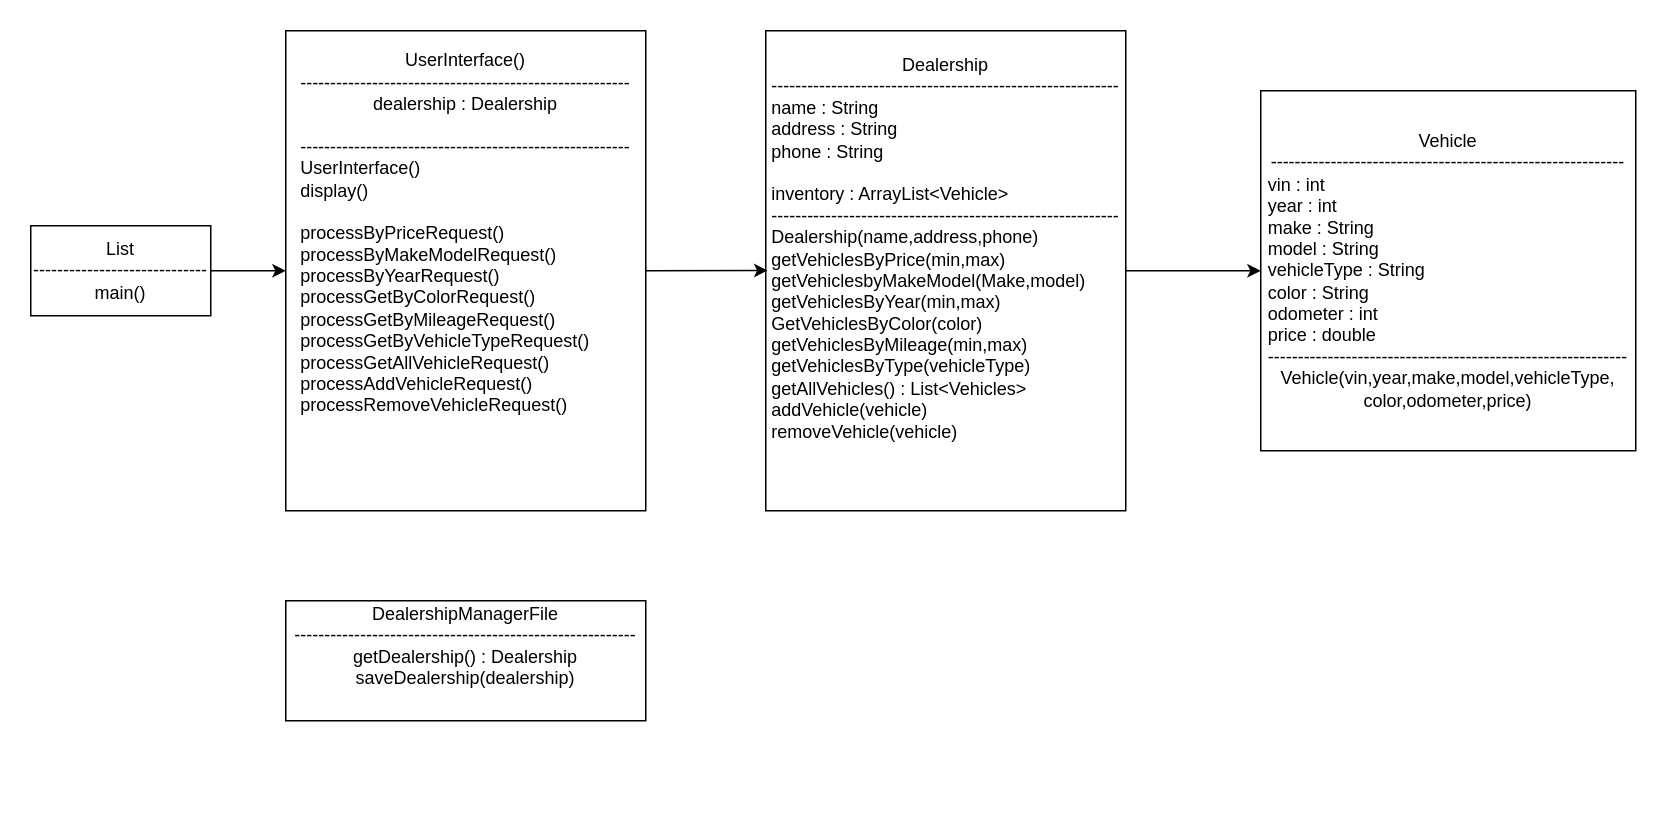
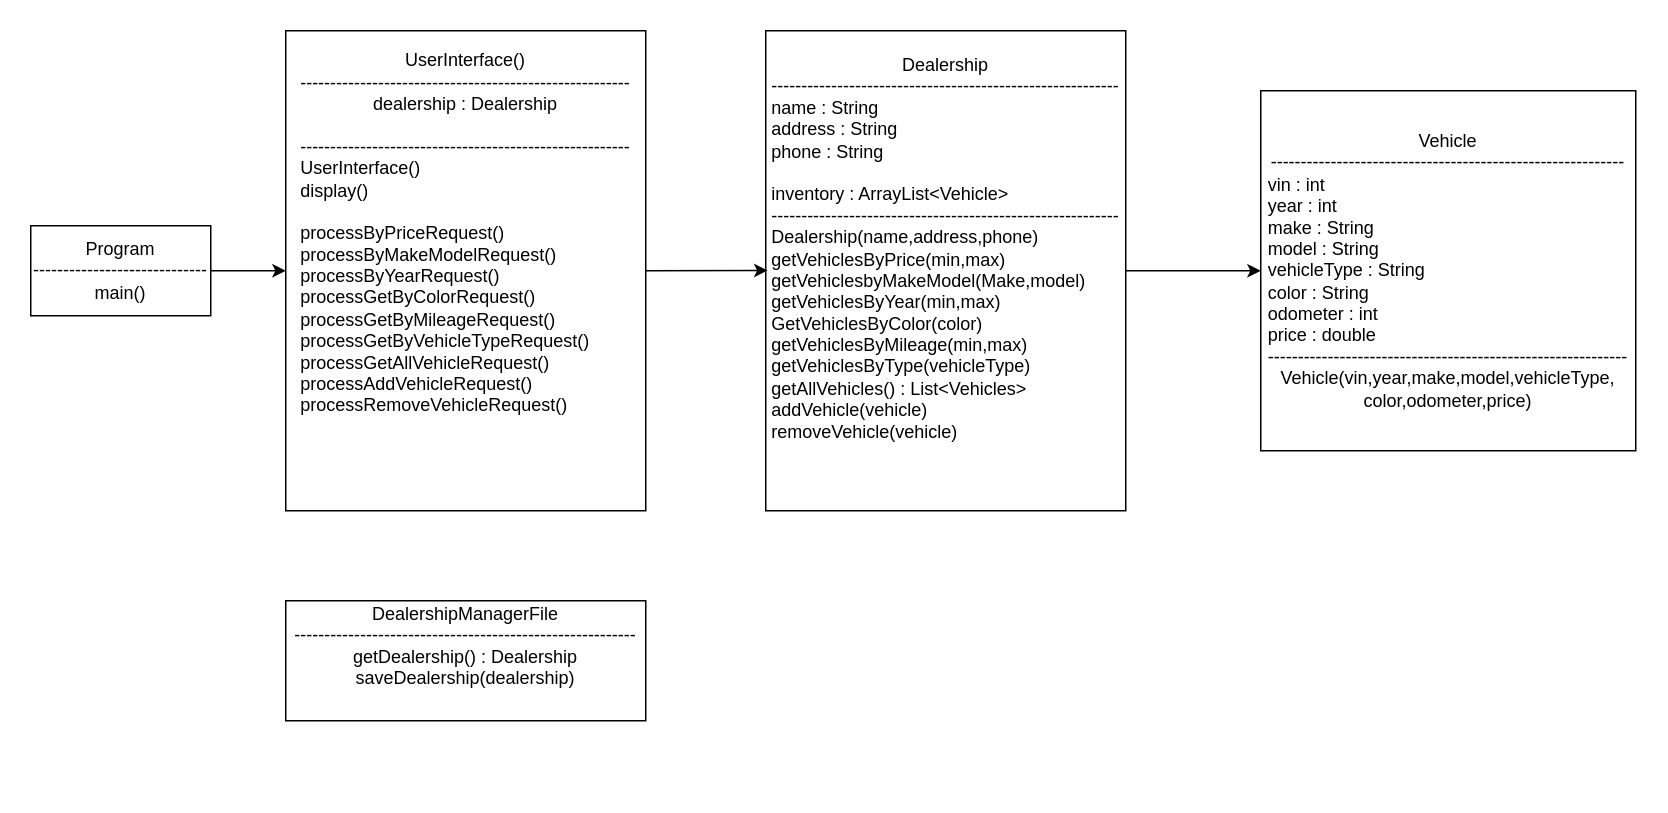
node "List ----------------------------- main()": label "List ----------------------------- main()" -> "Program ----------------------------- main()"
